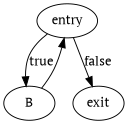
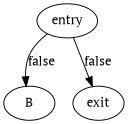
edge "entry" -> "B": label "true" -> "false"
edge "B" -> "entry": removed
